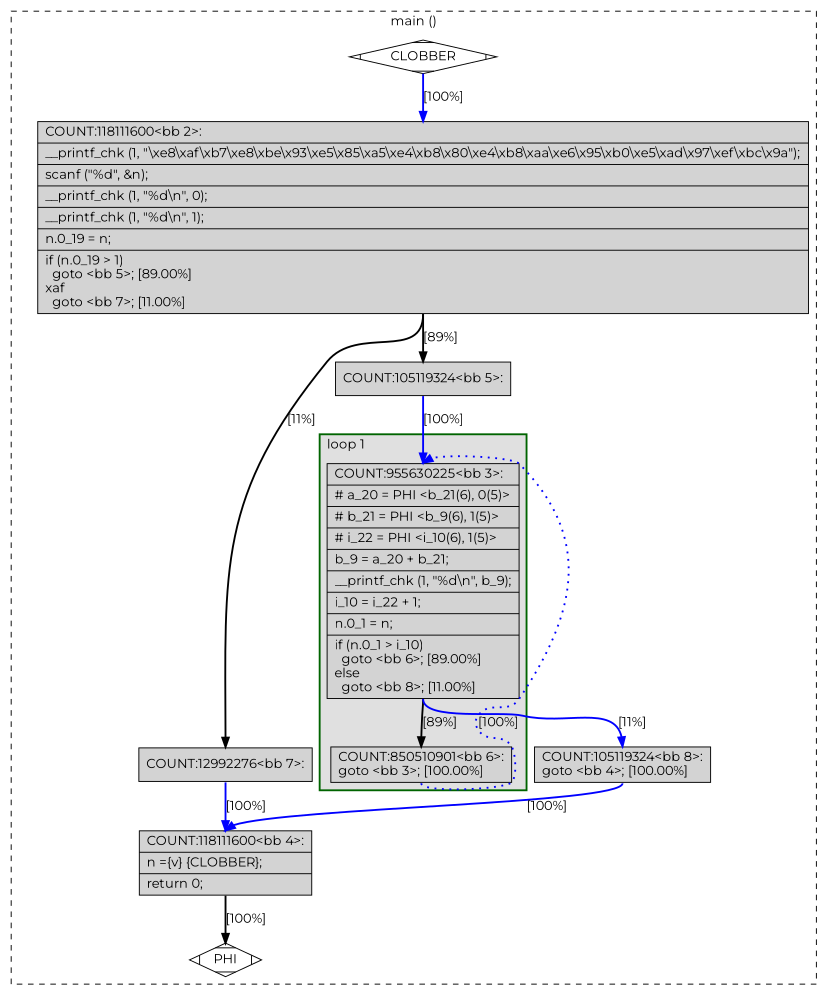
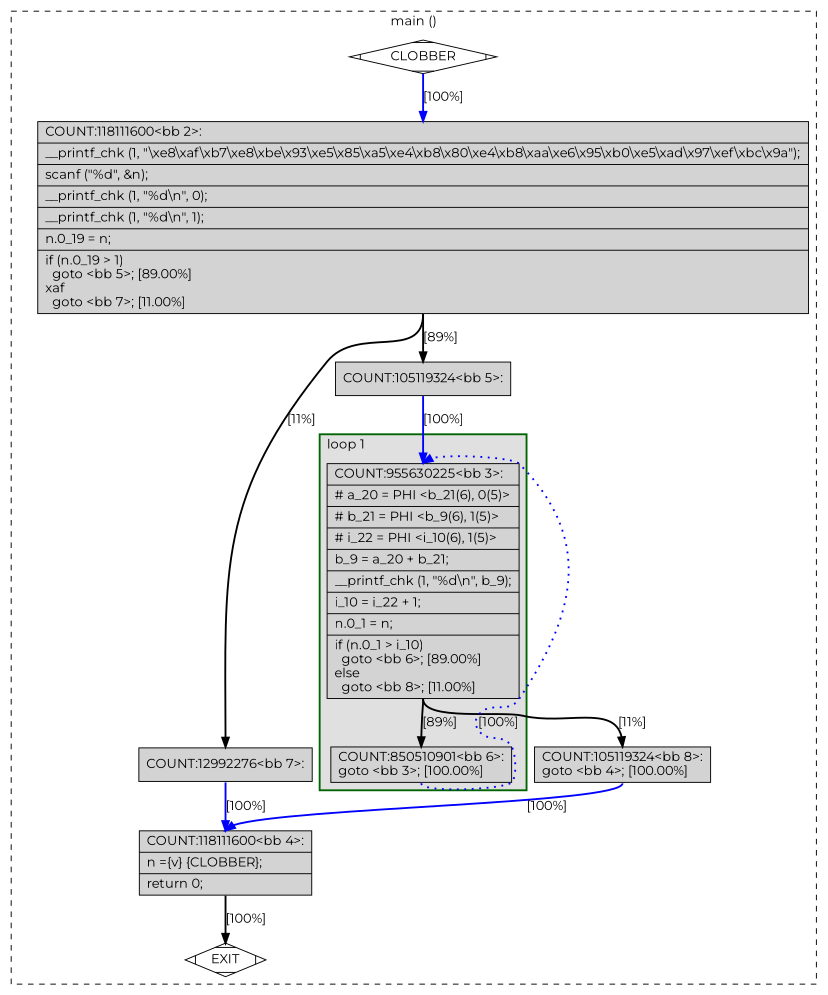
edge "COUNT:955630225<bb 3>:" -> "COUNT:105119324<bb 8>:": color blue -> black
node "PHI": label "PHI" -> "EXIT"
